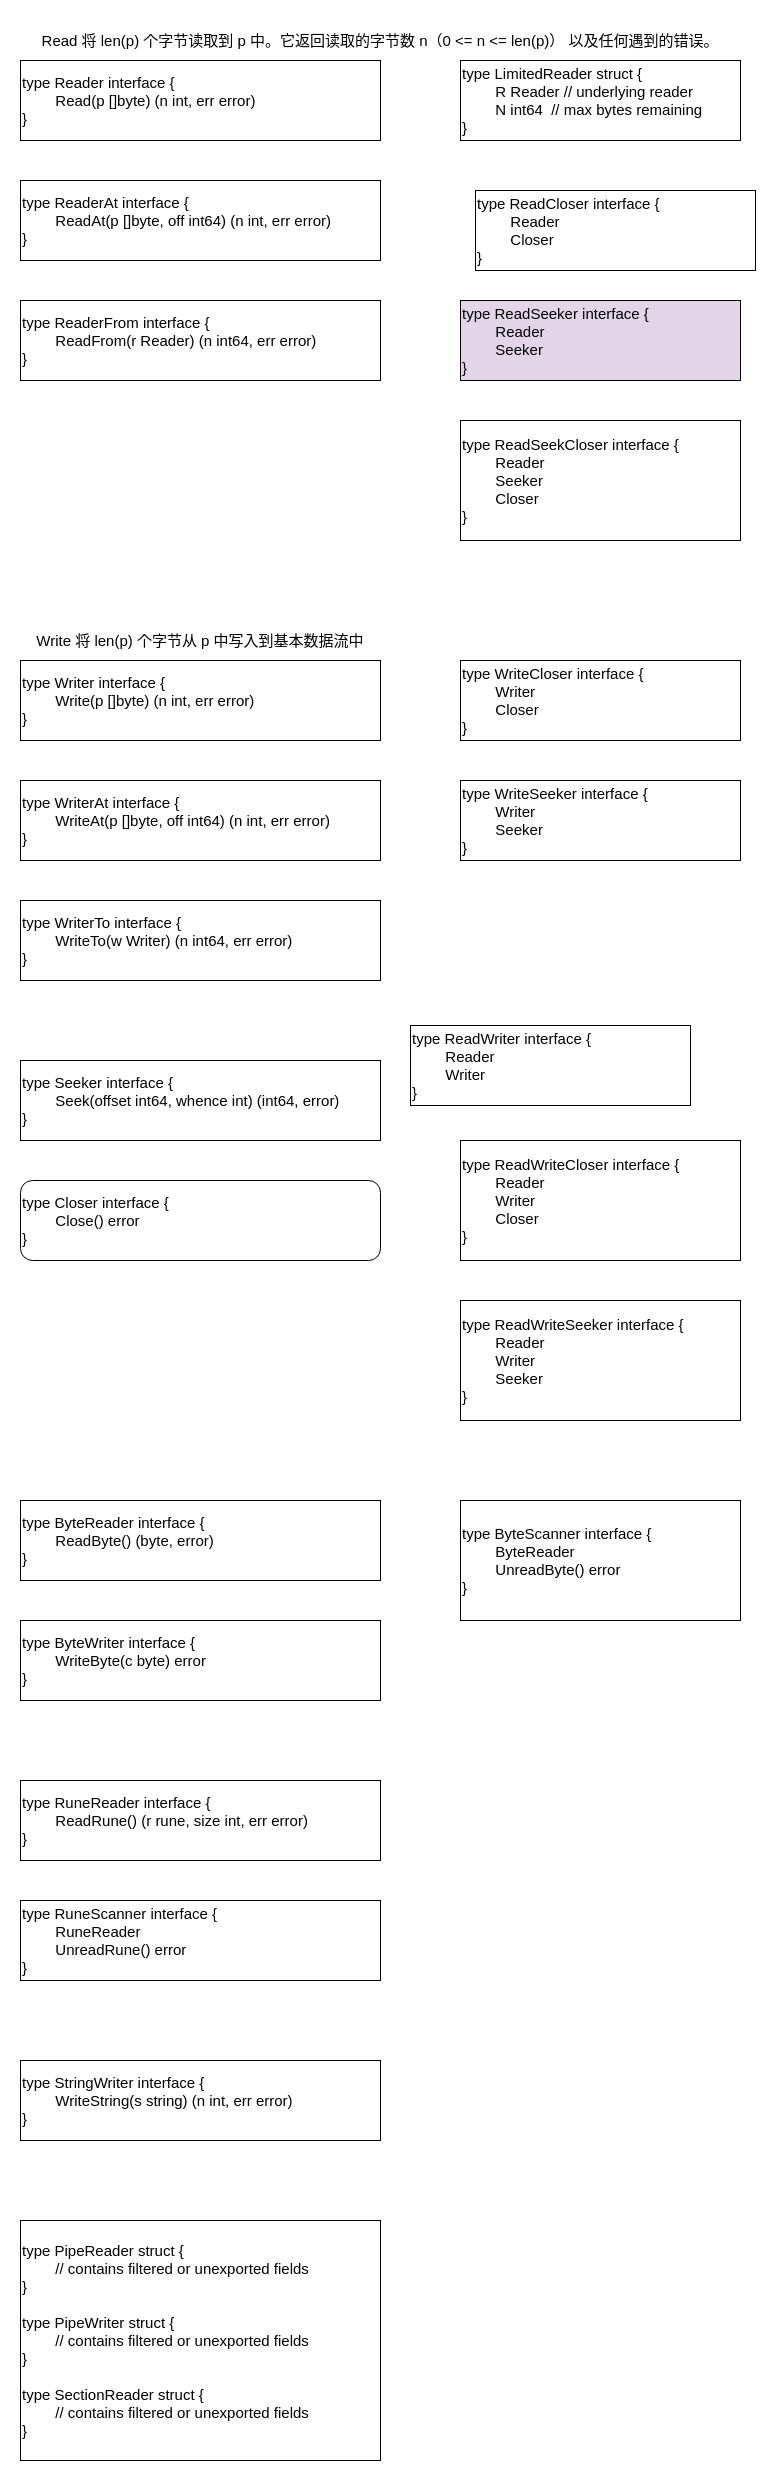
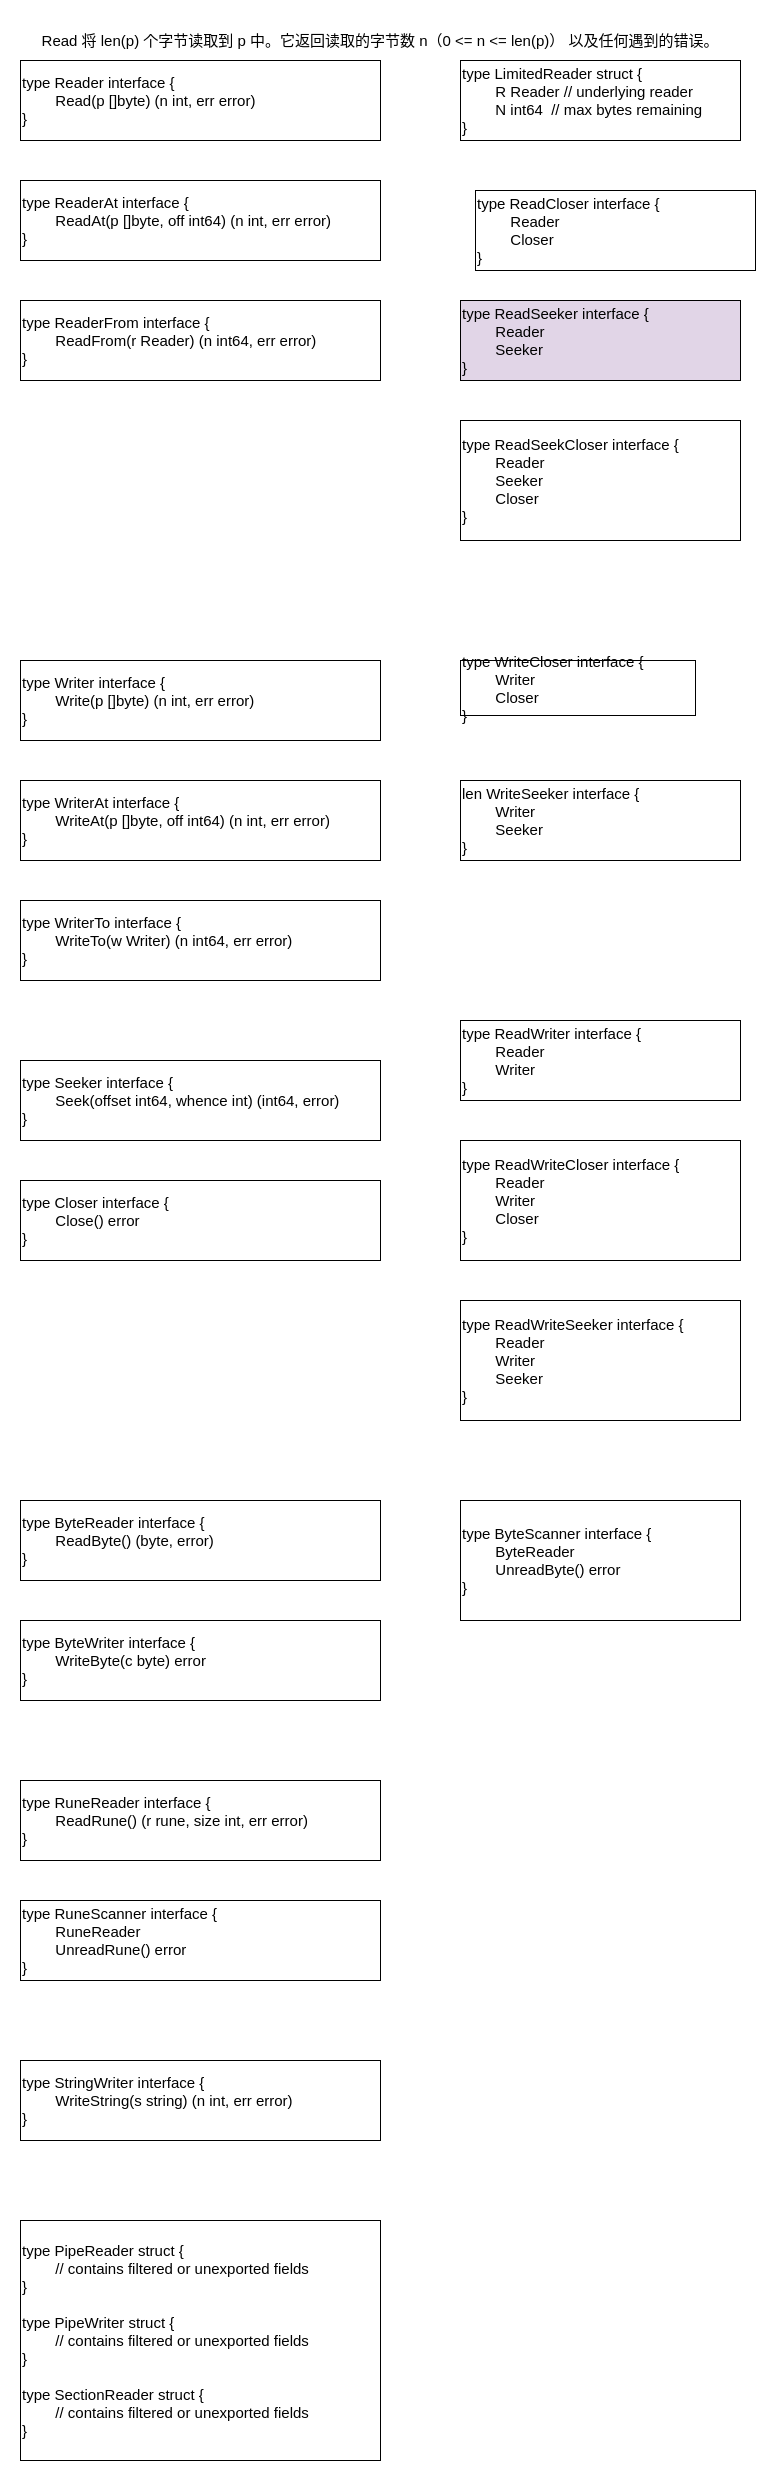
node "Write 将 len(p) 个字节从 p 中写入到基本数据流中": removed
node "type WriteCloser interface { Writer Closer }": size 280x80 -> 235x55
node "type WriteSeeker interface { Writer Seeker }": label "type WriteSeeker interface { Writer Seeker }" -> "len WriteSeeker interface { Writer Seeker }"
node "type ReadWriter interface { Reader Writer }": moved (551, 1066) -> (601, 1061)
node "type Closer interface { Close() error }": shape rounded rectangle -> rectangle
